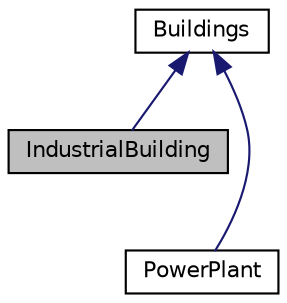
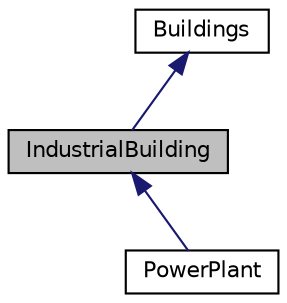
edge "PowerPlant" -> "Buildings": now "PowerPlant" -> "IndustrialBuilding"
